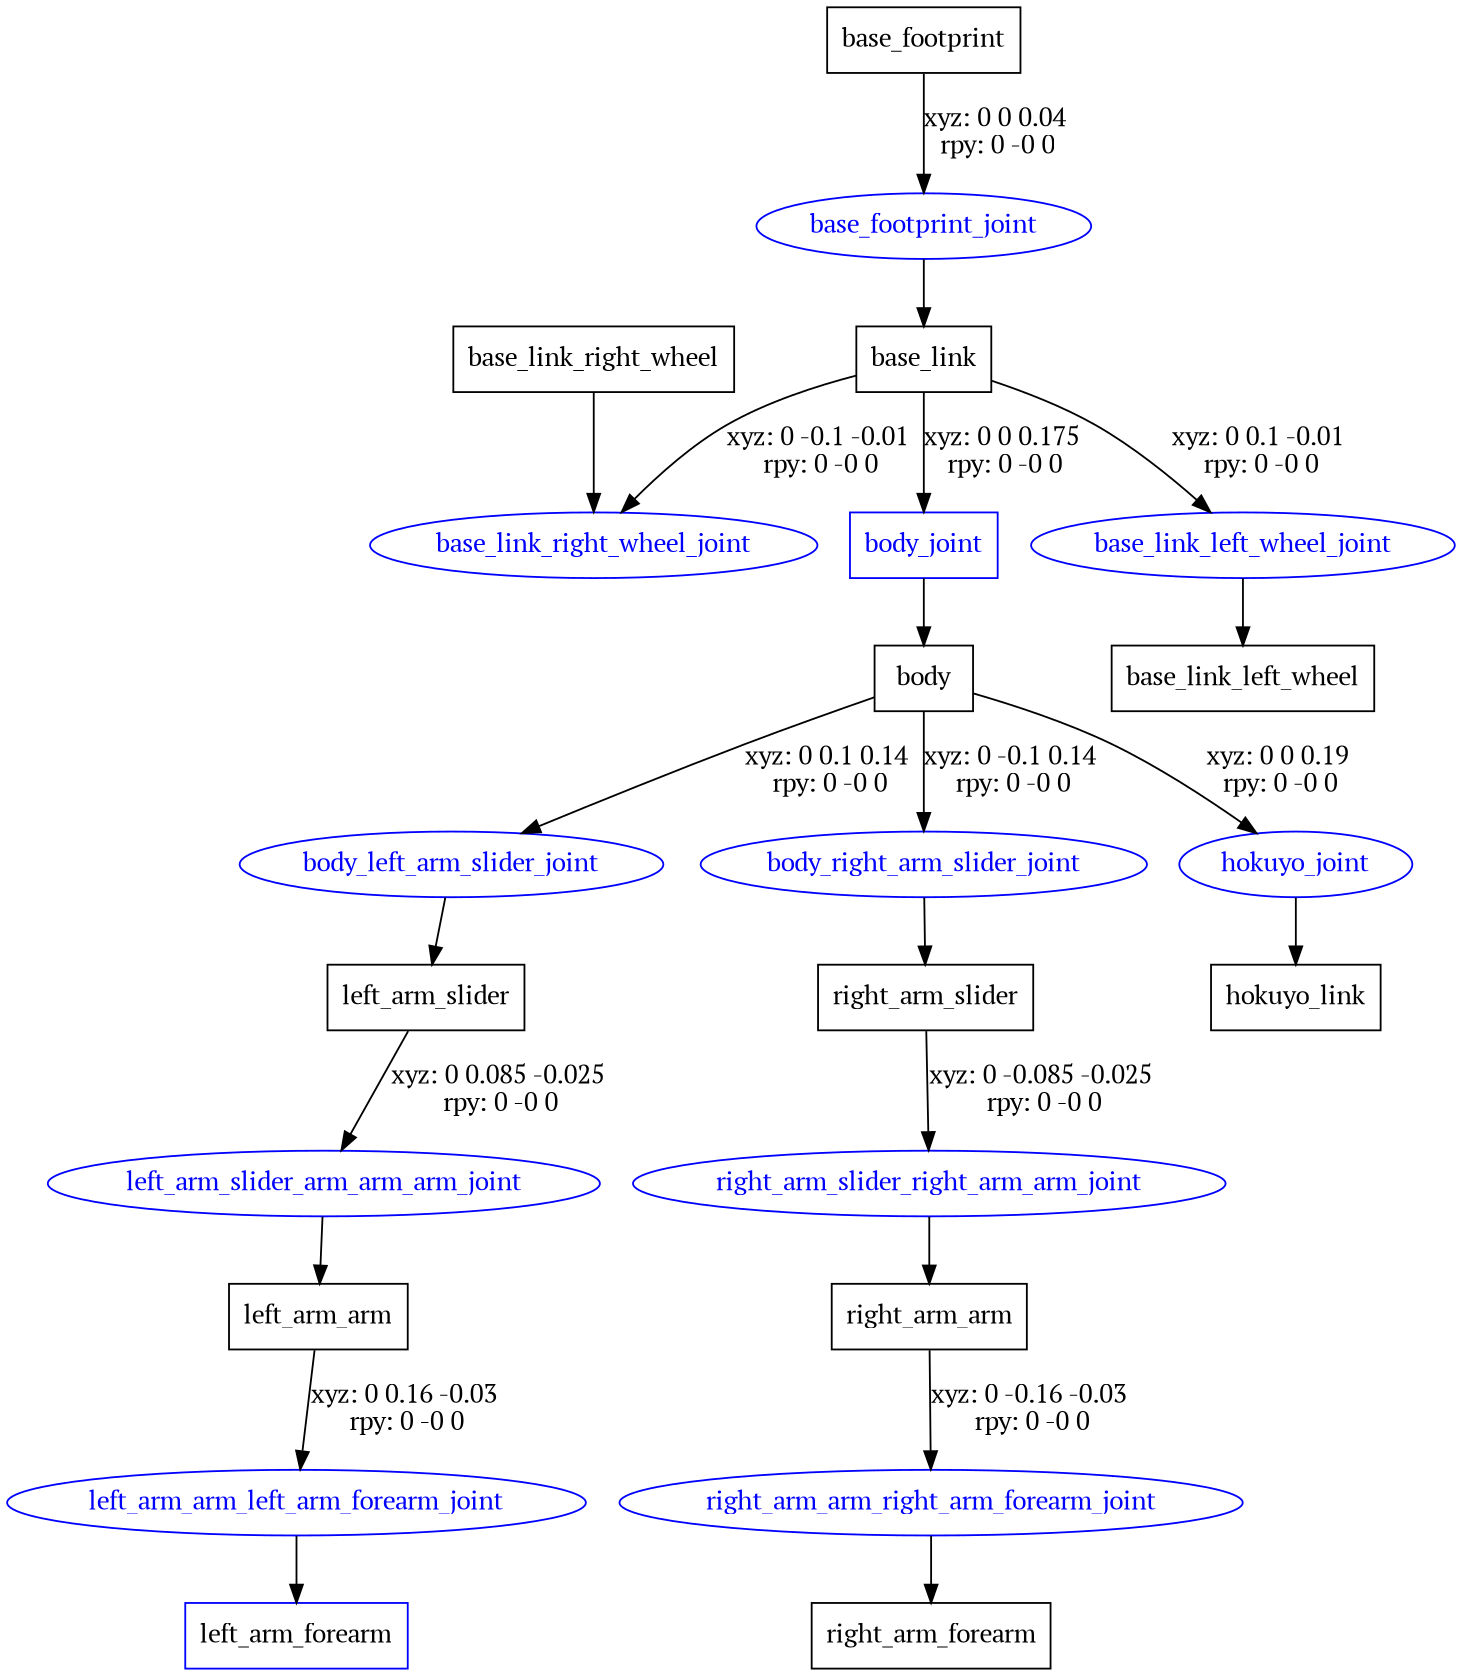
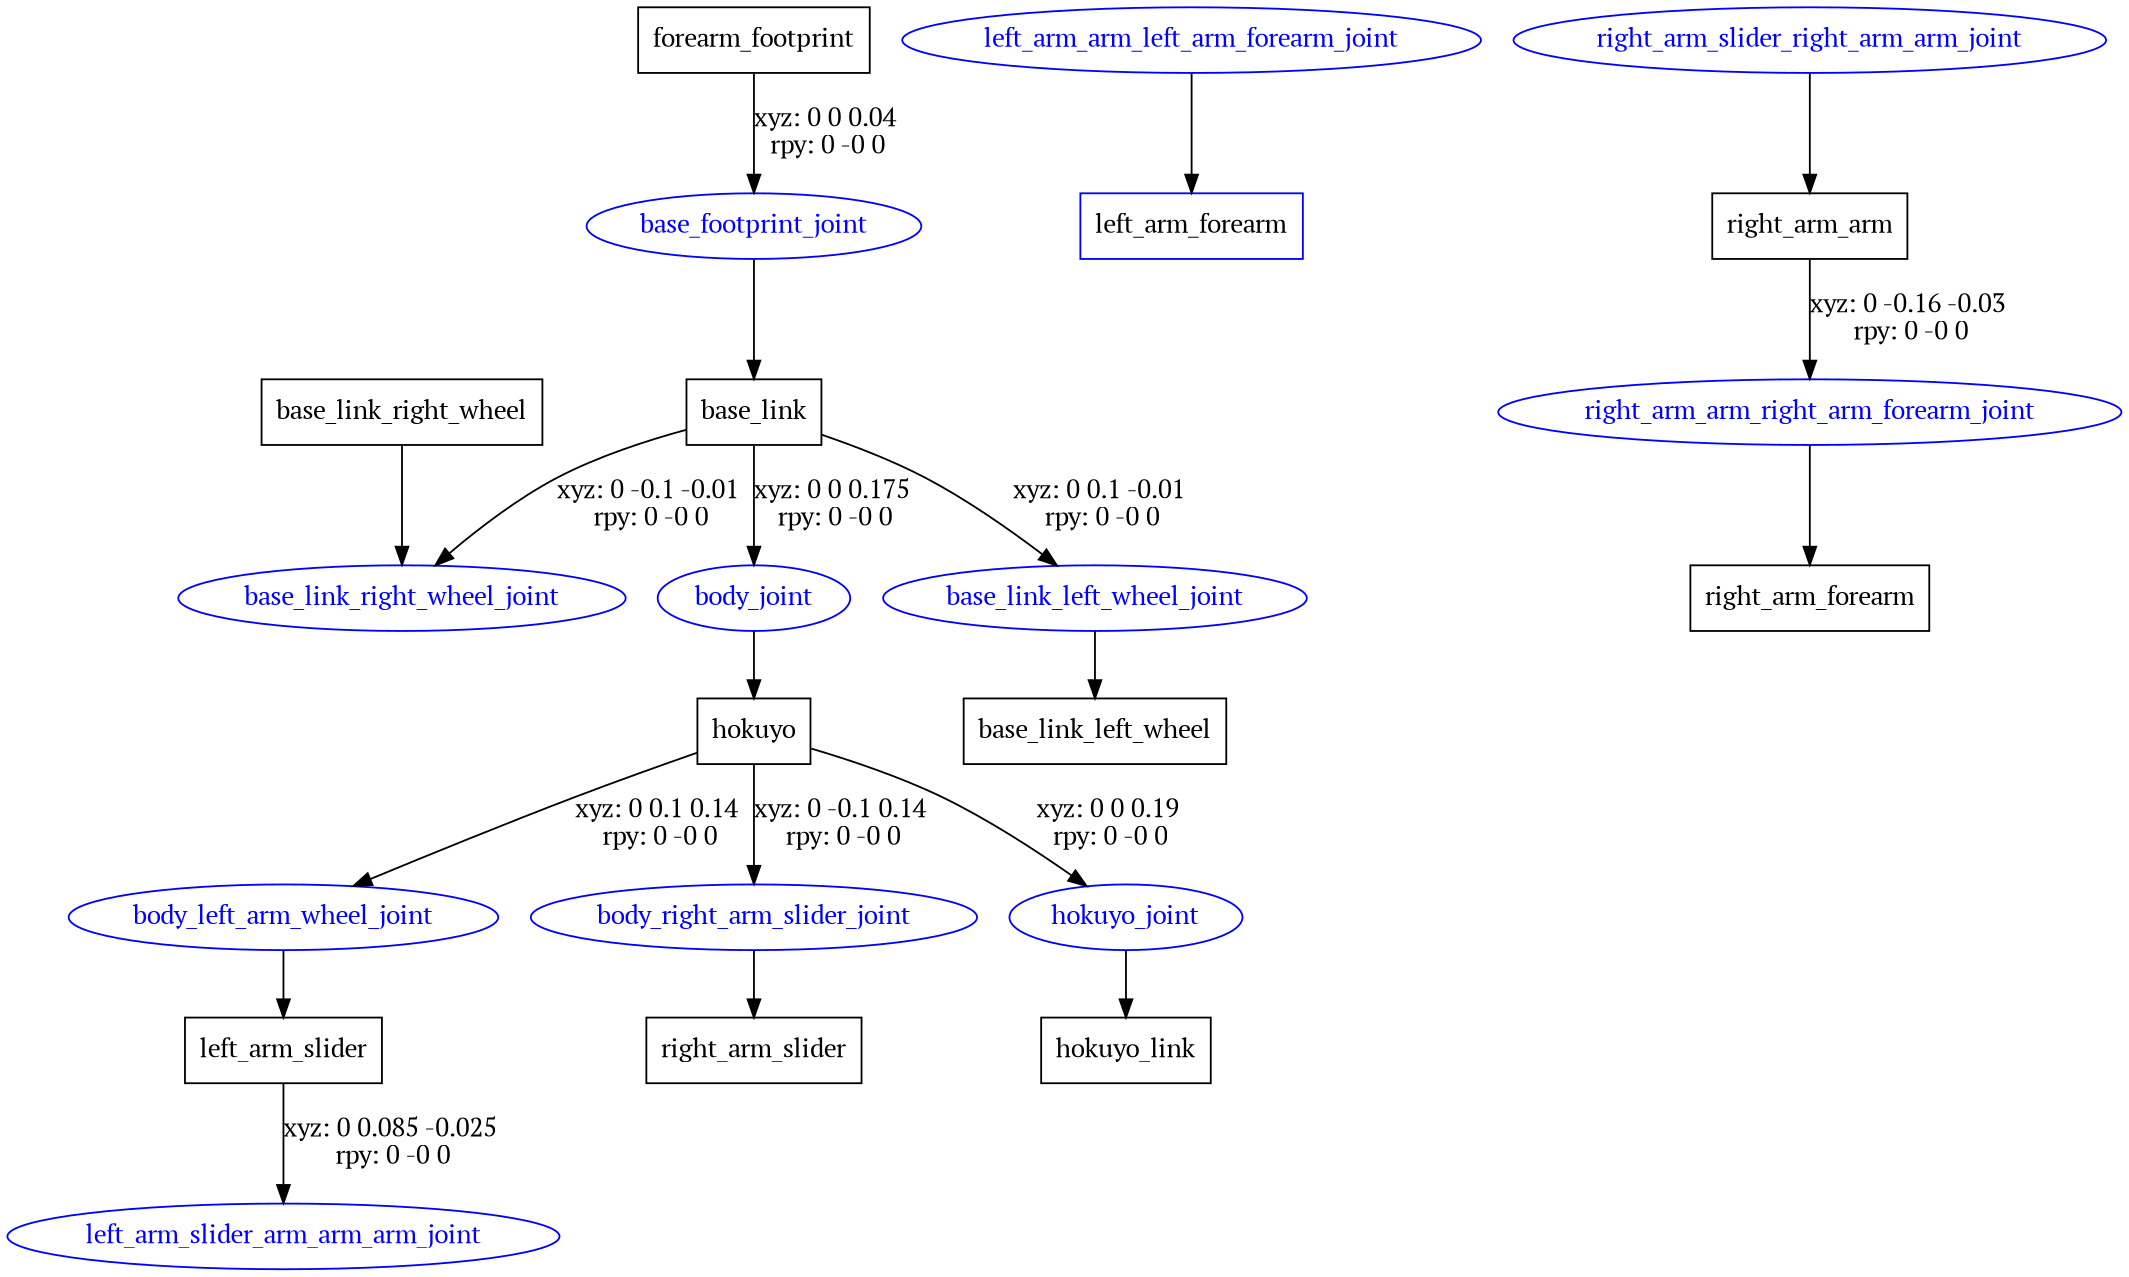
node "base_footprint": label "base_footprint" -> "forearm_footprint"
node "body_joint": shape box -> ellipse
node "body": label "body" -> "hokuyo"
node "body_left_arm_slider_joint": label "body_left_arm_slider_joint" -> "body_left_arm_wheel_joint"
edge "right_arm_slider" -> "right_arm_slider_right_arm_arm_joint": removed, label "xyz: 0 -0.085 -0.025 rpy: 0 -0 0"
node "left_arm_arm": removed
